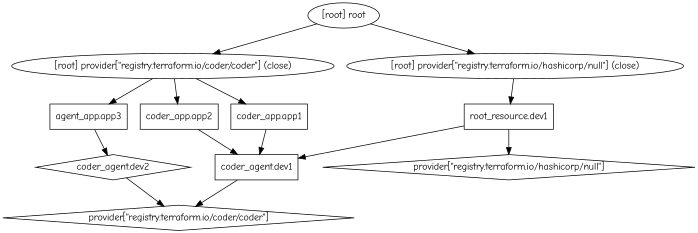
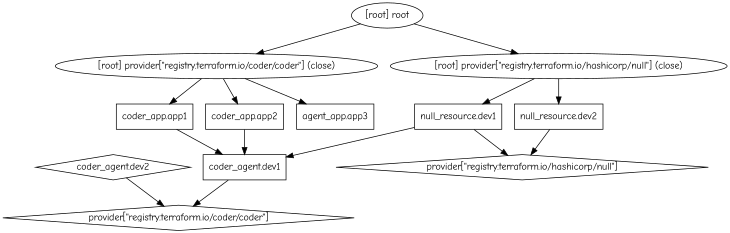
node "root_resource.dev1": label "root_resource.dev1" -> "null_resource.dev1"
node "null_resource.dev2": added
edge "agent_app.app3" -> "coder_agent.dev2": removed
